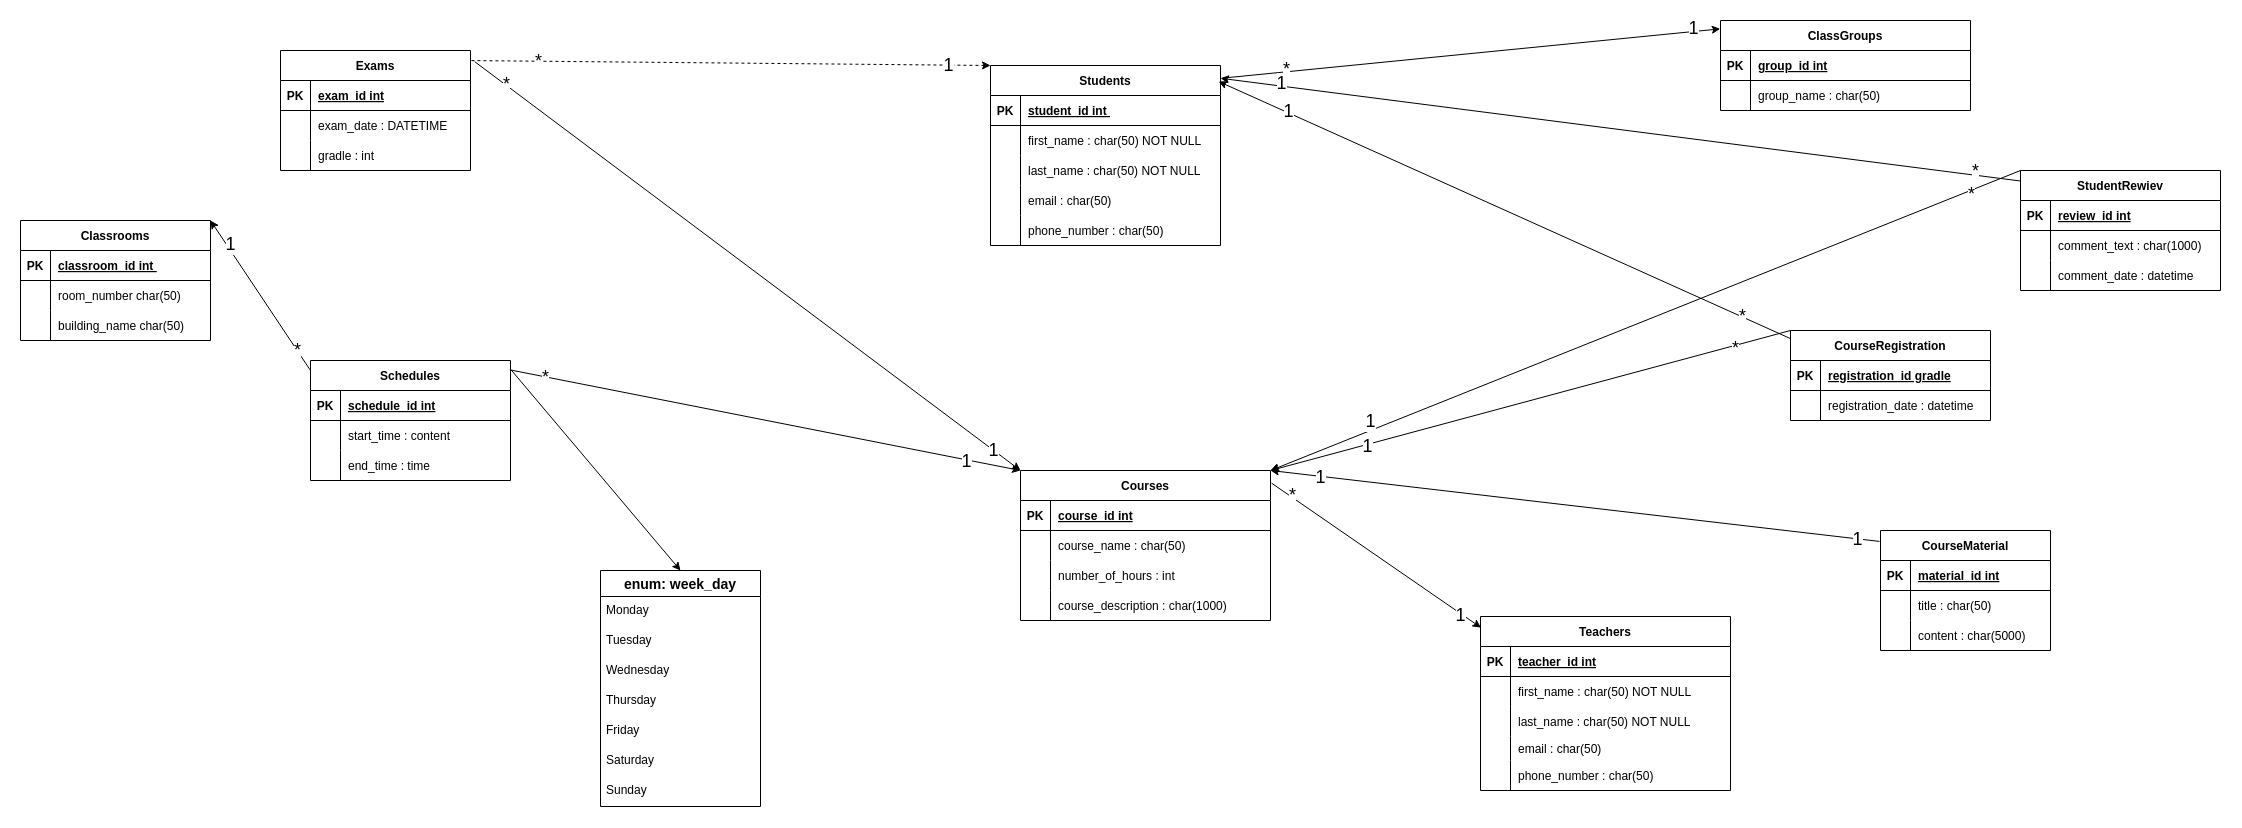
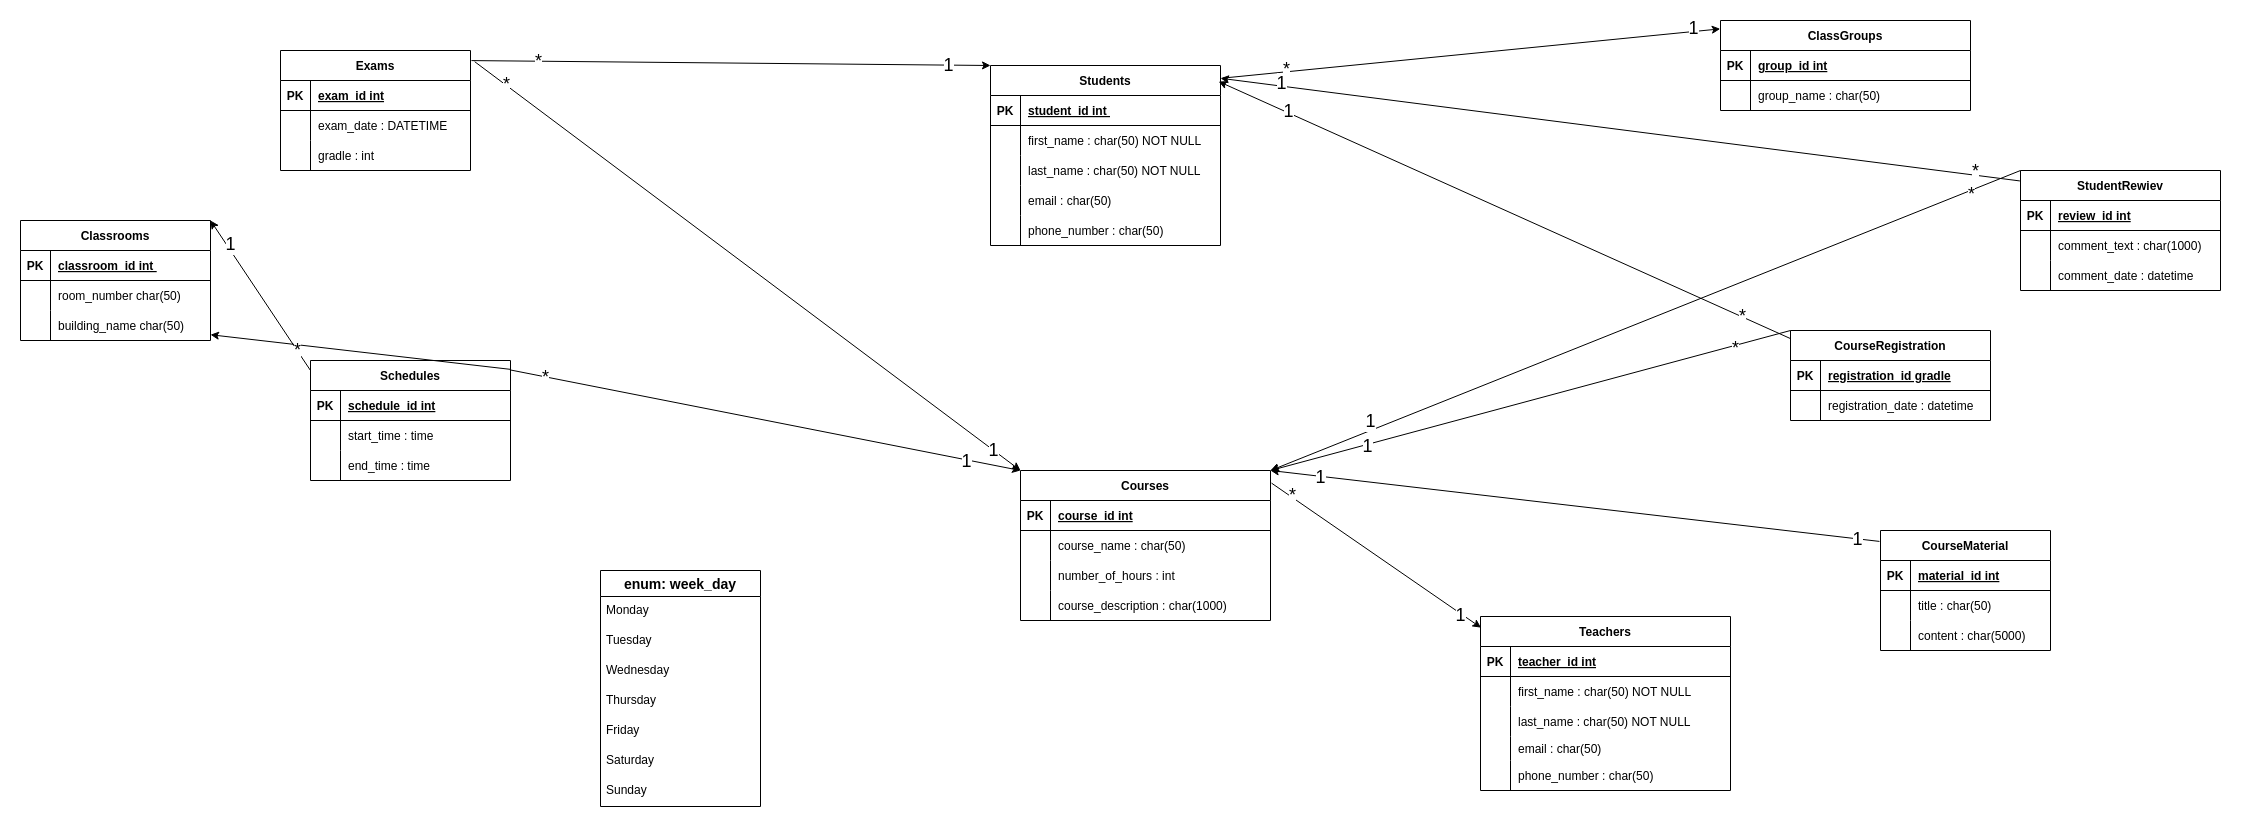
edge "Exams" -> "Students": style dashed -> solid
node "start_time : content": label "start_time : content" -> "start_time : time"
edge "Schedules" -> "enum: week_day": now "Schedules" -> "building_name char(50)"
